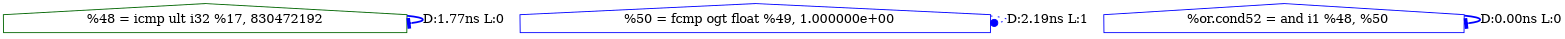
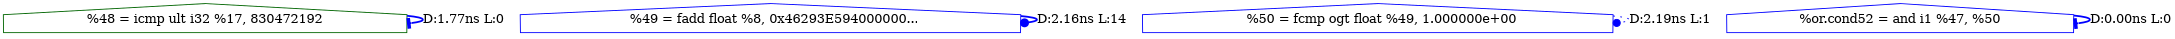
node "%49 = fadd float %8, 0x46293E594000000...": added
node "%or.cond52 = and i1 %48, %50": label "%or.cond52 = and i1 %48, %50" -> "%or.cond52 = and i1 %47, %50"
